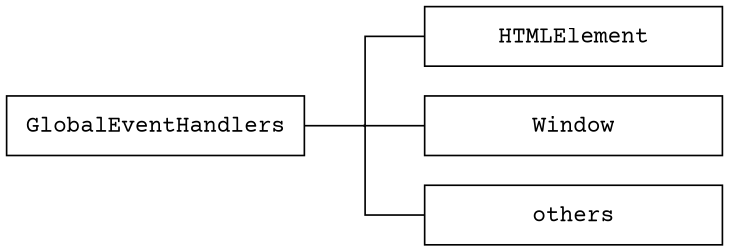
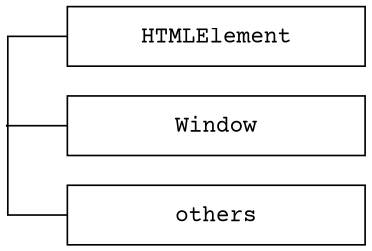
node "GlobalEventHandlers": removed
